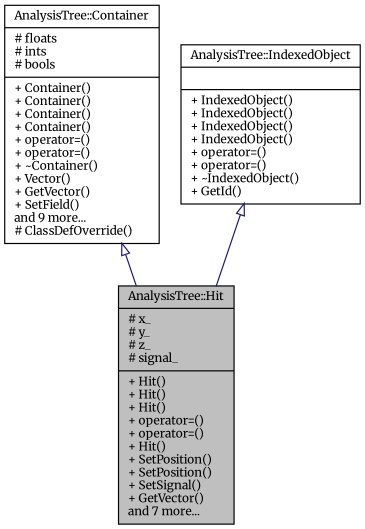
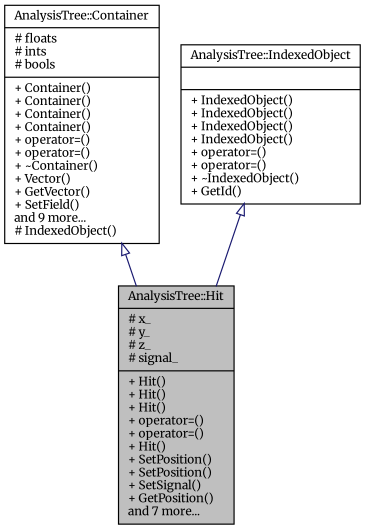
node "AnalysisTree::Container": text "# ClassDefOverride()" -> "# IndexedObject()"
node "AnalysisTree::Hit": text "+ GetVector()" -> "+ GetPosition()"
